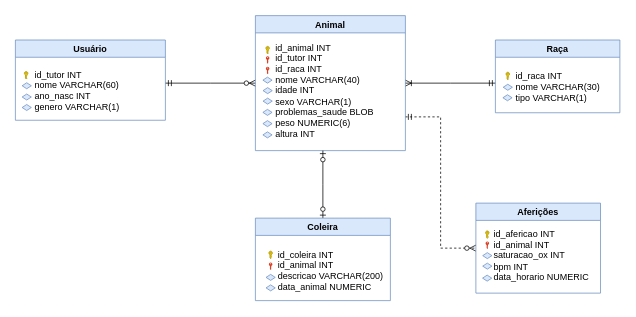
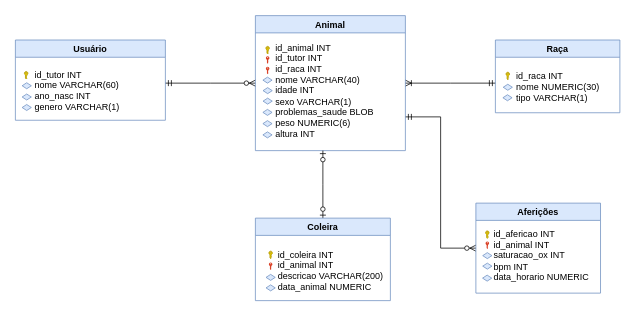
node "id_raca INT nome VARCHAR(30) tipo VARCHAR(1)": label "id_raca INT nome VARCHAR(30) tipo VARCHAR(1)" -> "id_raca INT nome NUMERIC(30) tipo VARCHAR(1)"
edge "Animal" -- "Aferições": style dashed -> solid
